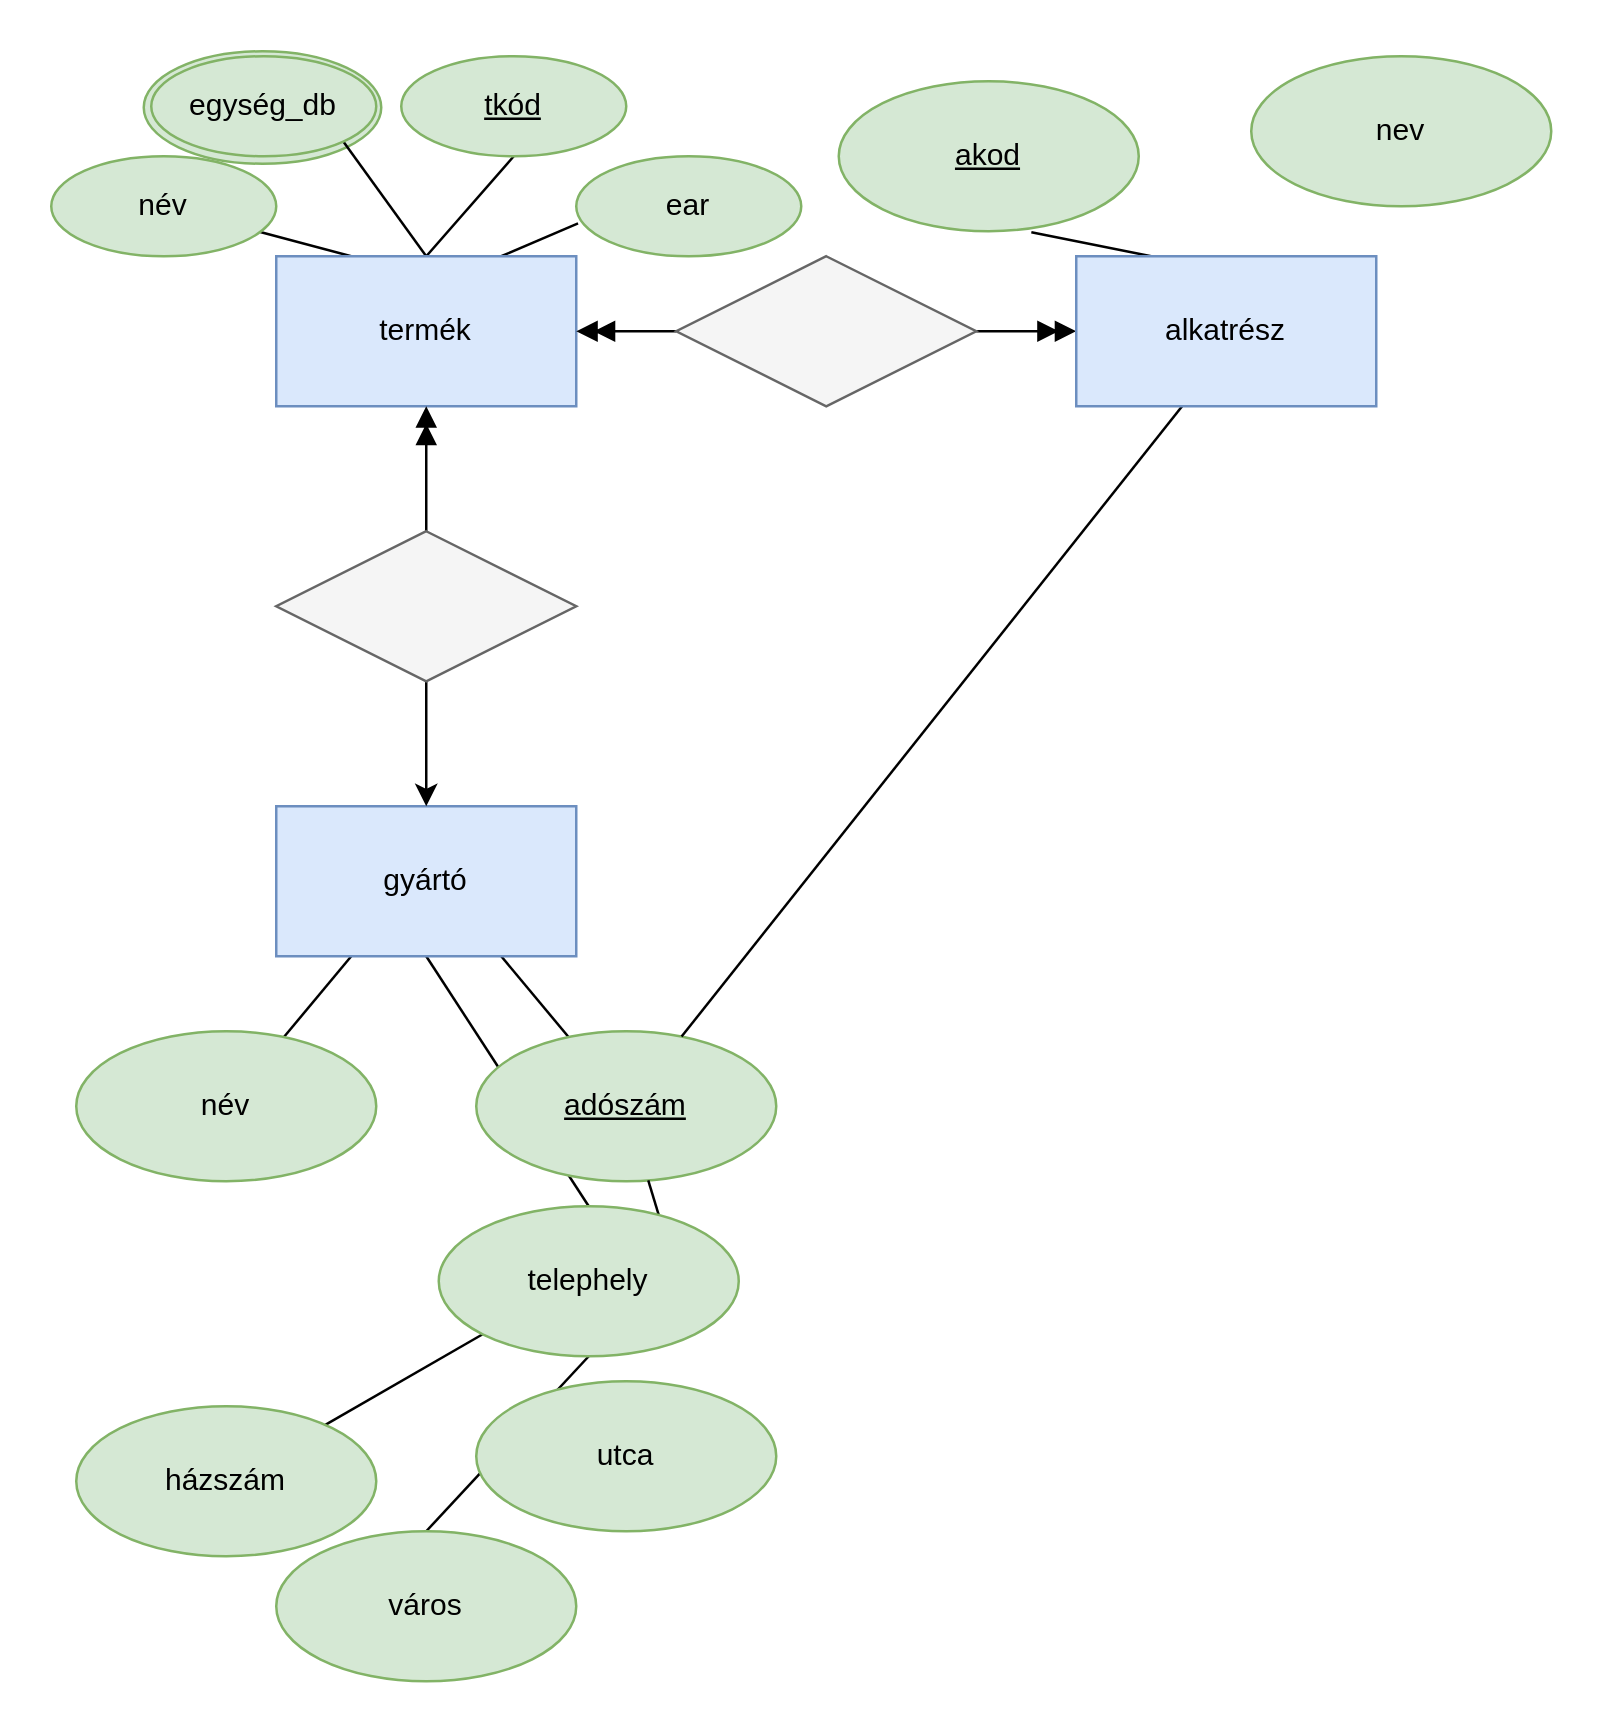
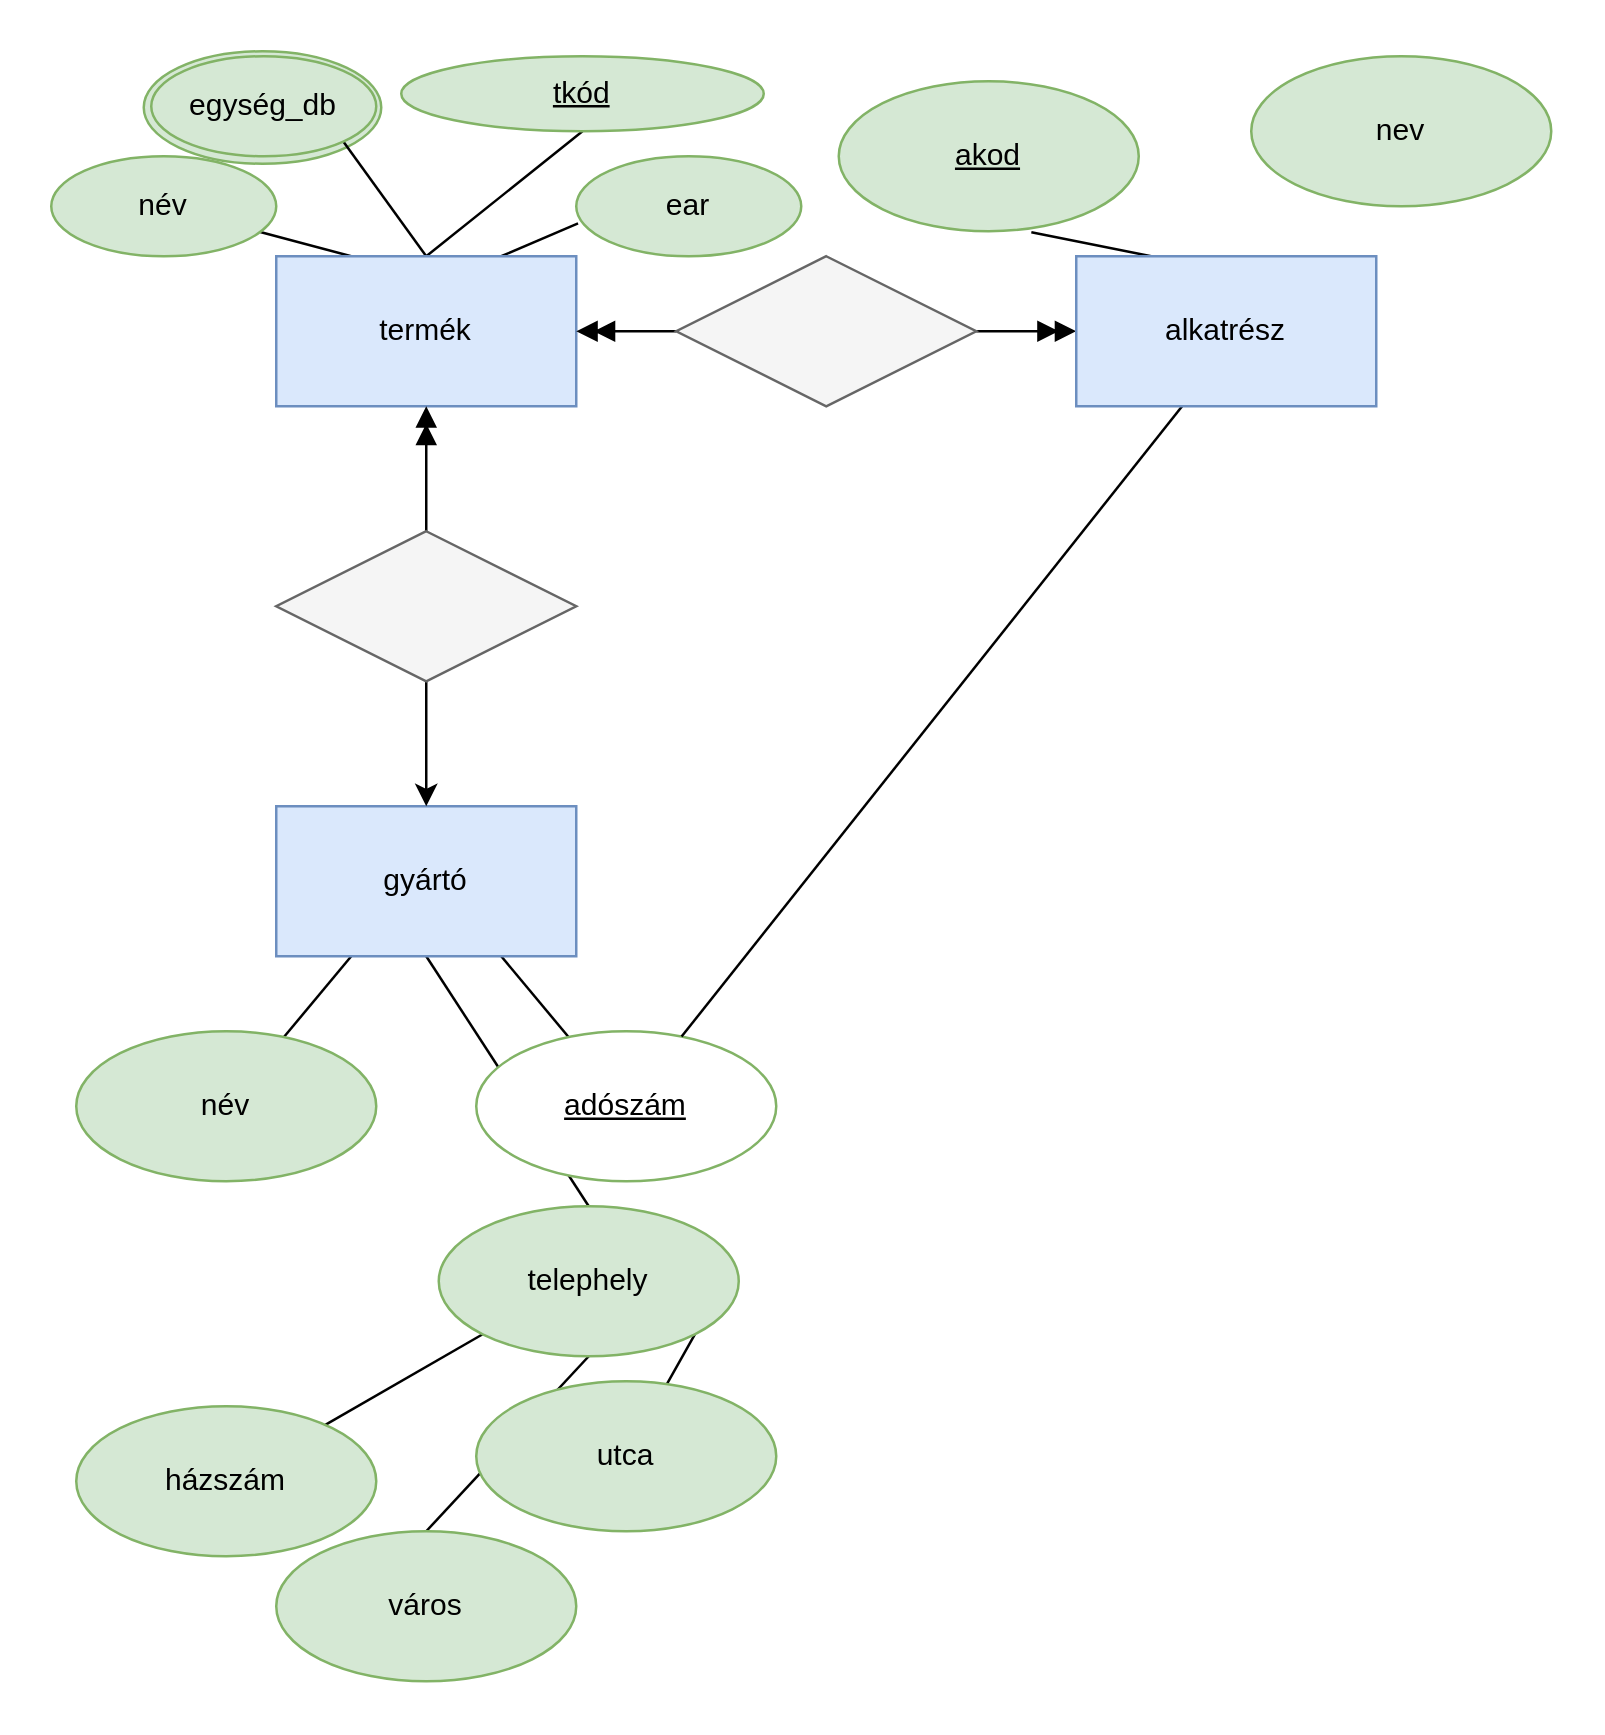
node "tkód": size 225x100 -> 363x75
node "adószám": fillcolor #d5e8d4 -> #ffffff
edge "adószám" -- "telephely": now "utca" -- "telephely"
